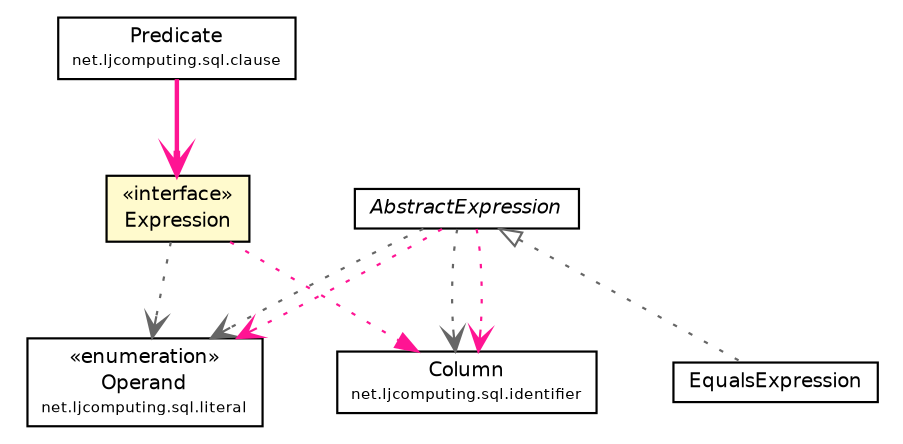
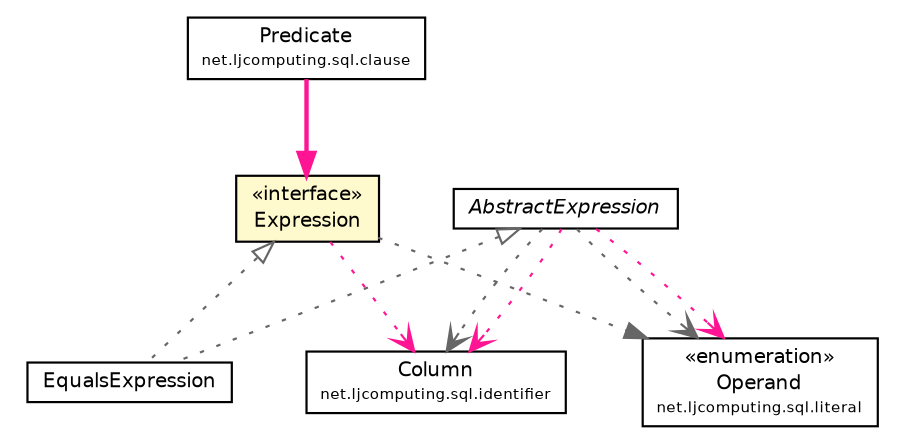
edge "Predicate" -> "Expression": arrowhead open -> normal
edge "Expression" -> "Operand": arrowhead open -> normal
edge "Expression" -> "Column": arrowhead normal -> open
edge "EqualsExpression" -> "Expression": added
